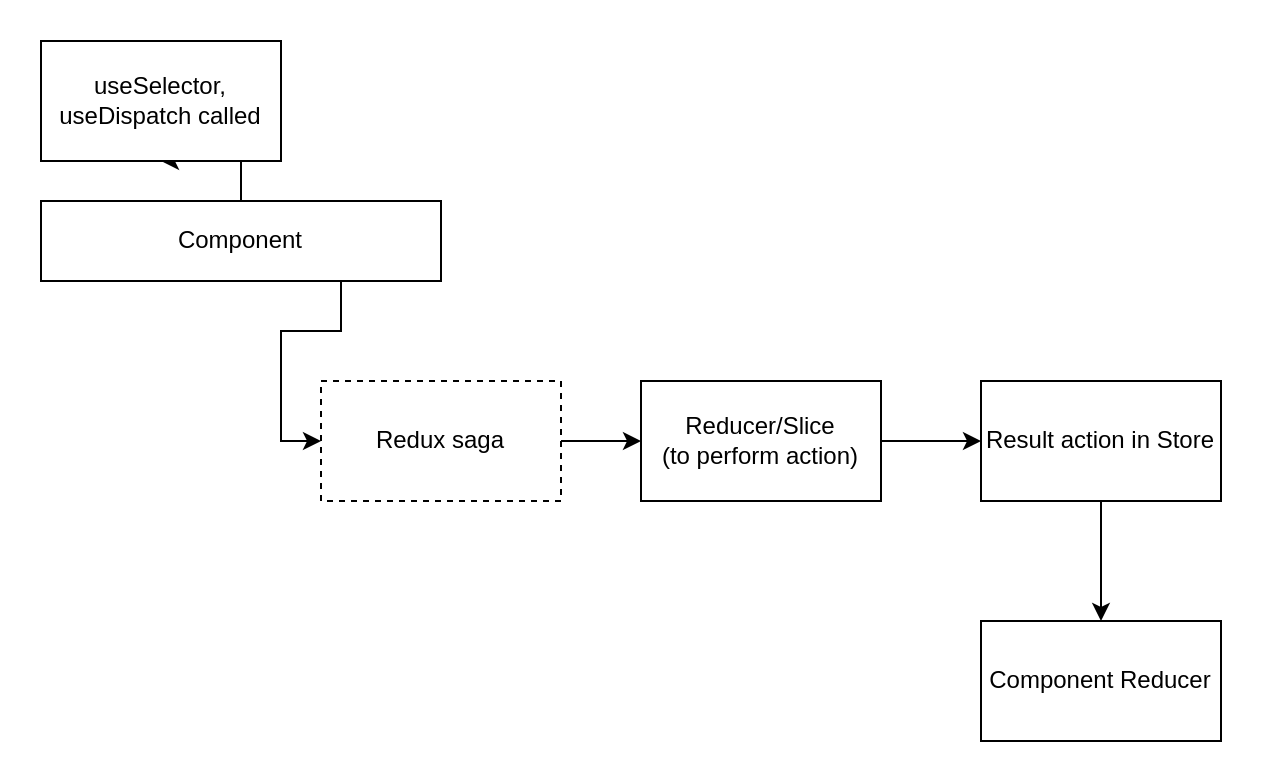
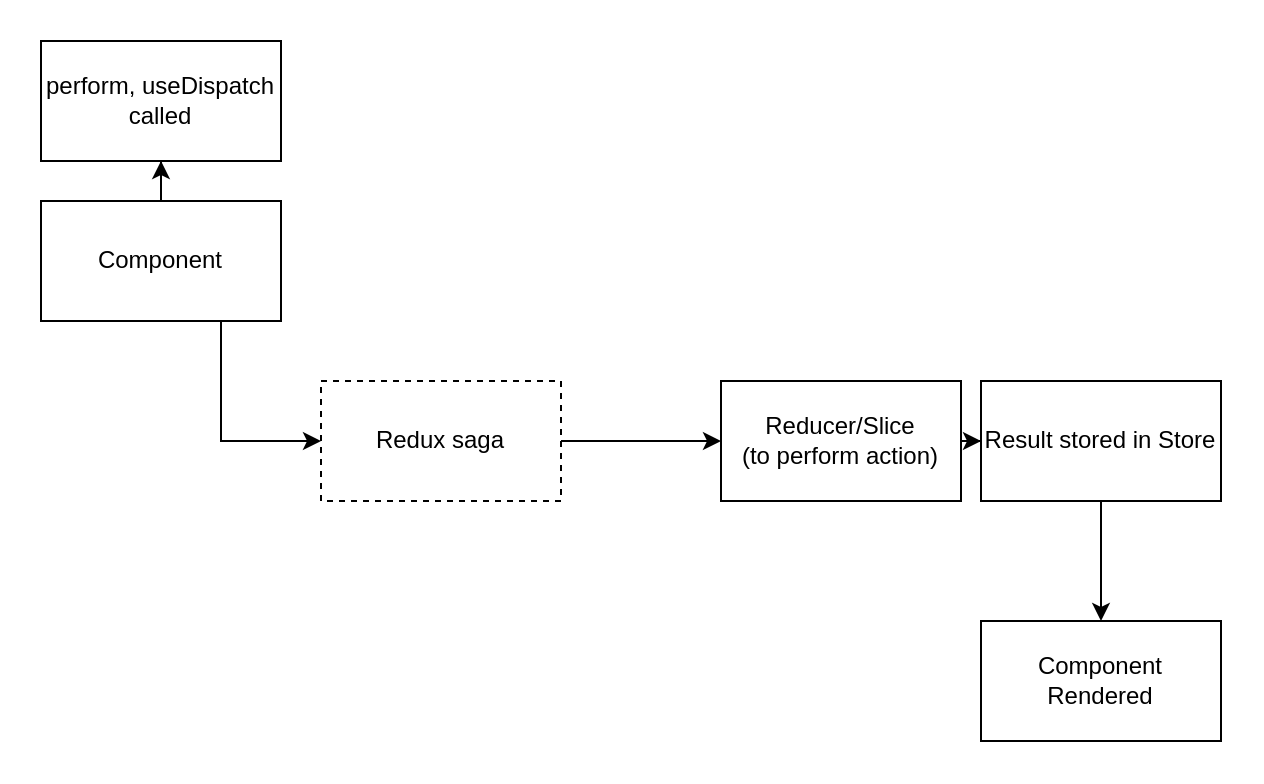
node "useSelector, useDispatch called": label "useSelector, useDispatch called" -> "perform, useDispatch called"
node "Component": size 400x80 -> 240x120
node "Reducer/Slice (to perform action)": moved (761, 441) -> (841, 441)
node "Result action in Store": label "Result action in Store" -> "Result stored in Store"
node "Component Reducer": label "Component Reducer" -> "Component Rendered"
